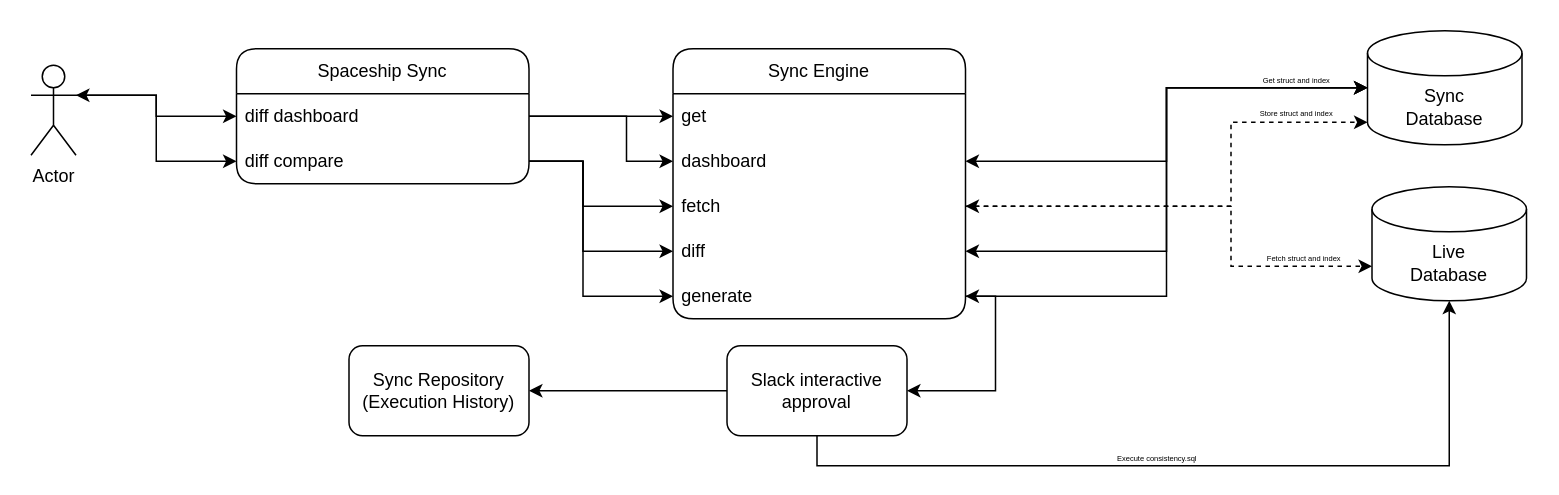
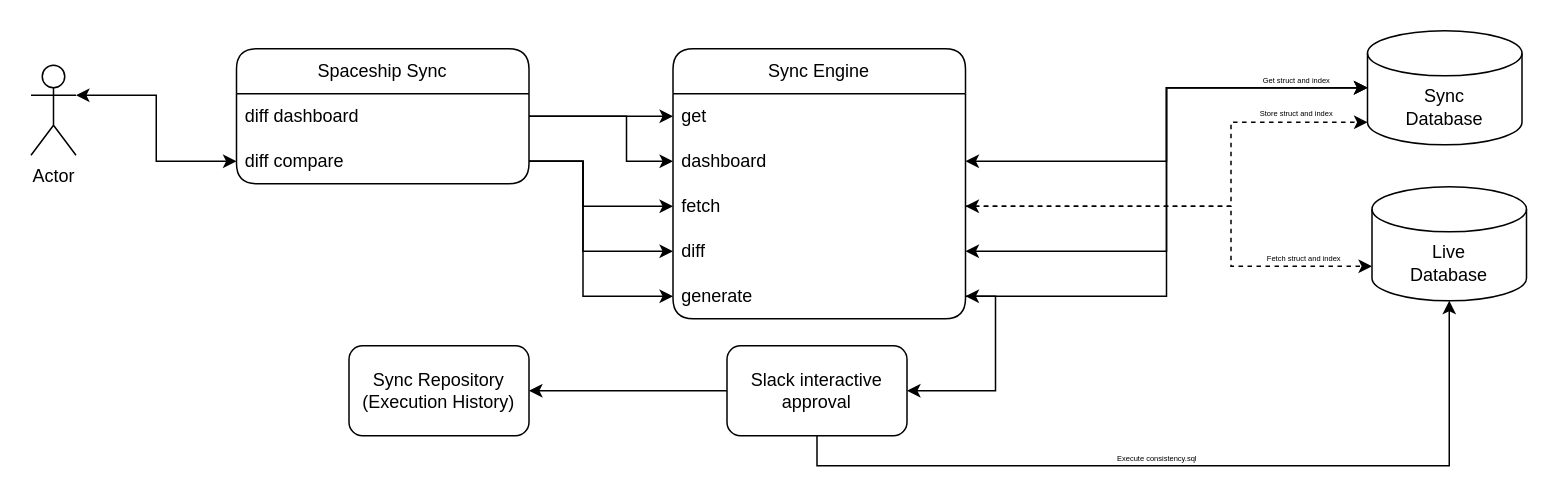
edge "Actor" -> "diff dashboard": removed
